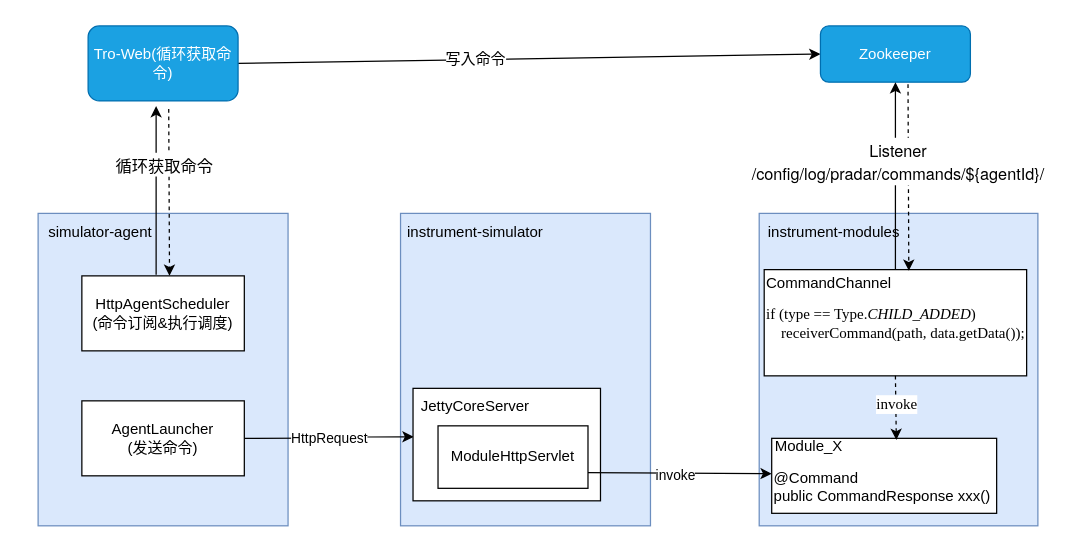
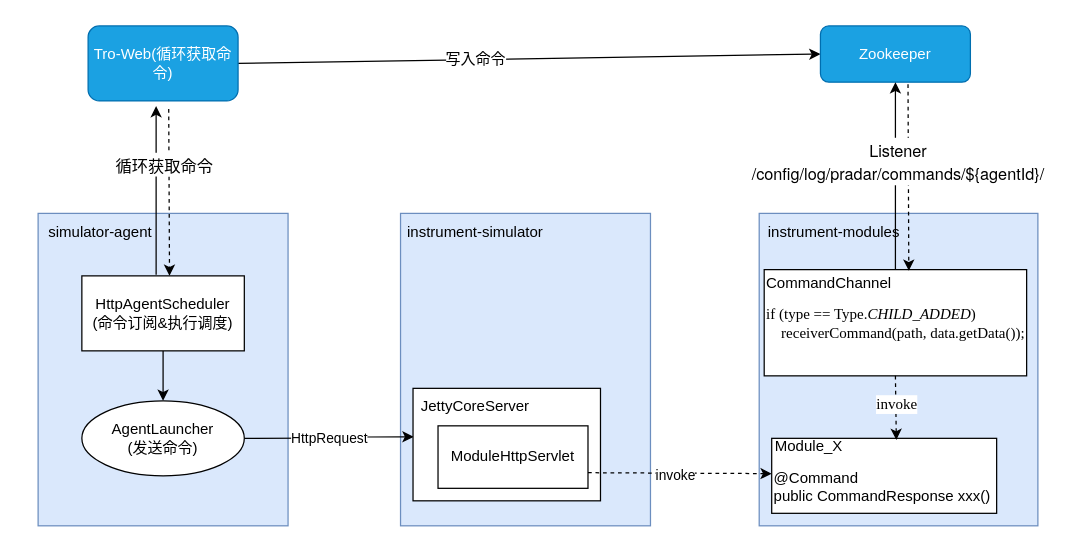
edge "HttpAgentScheduler (命令订阅&执行调度)" -> "AgentLauncher (发送命令)": added
node "AgentLauncher (发送命令)": shape rectangle -> ellipse
edge "ModuleHttpServlet" -> "@Command public CommandResponse xxx()": style solid -> dashed
